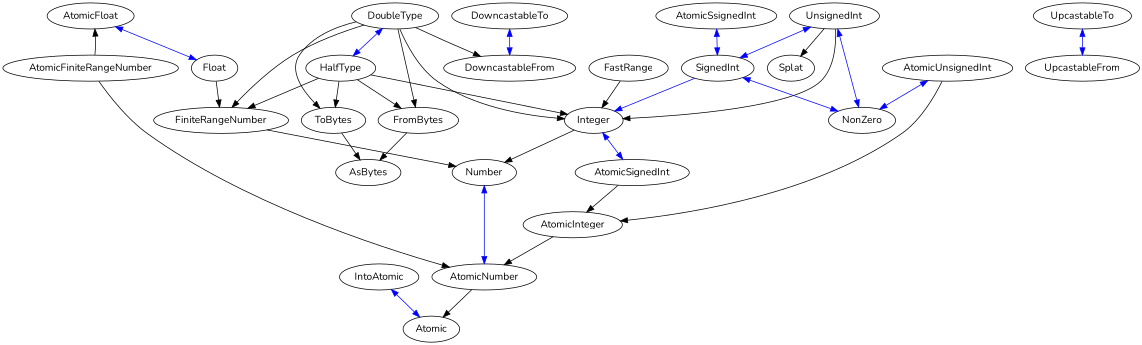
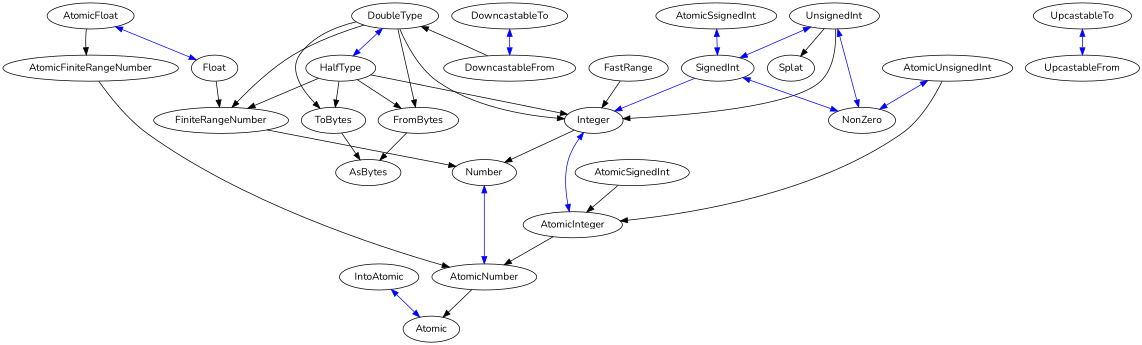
edge "DoubleType" -> "DowncastableFrom": reversed
edge "AtomicFiniteRangeNumber" -> "AtomicFloat": reversed
edge "Integer" -- "AtomicSignedInt": now "Integer" -- "AtomicInteger"
